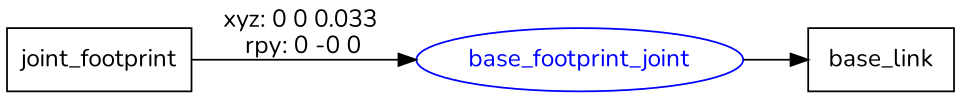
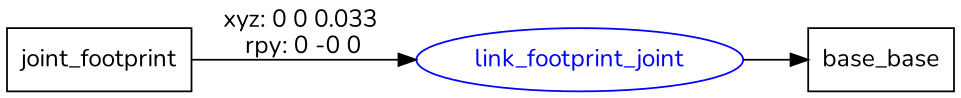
node "base_footprint_joint": label "base_footprint_joint" -> "link_footprint_joint"
node "base_link": label "base_link" -> "base_base"
